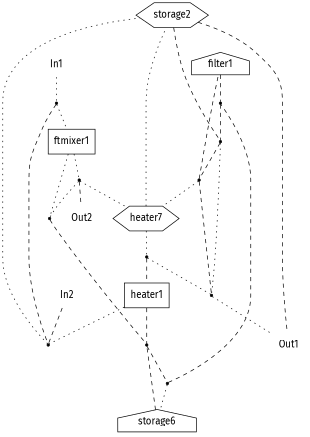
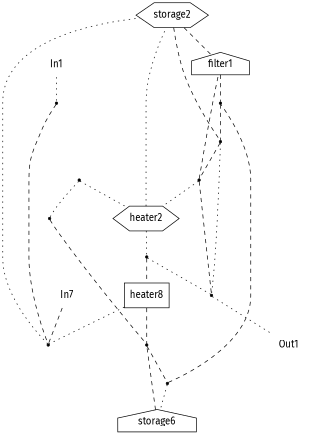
node "ftmixer1": removed
edge "storage2" -- "Out1": now "storage2" -- "filter1"
node "Out2": removed
node "heater7": label "heater7" -> "heater2"
node "In2": label "In2" -> "In7"
node "heater1": label "heater1" -> "heater8"
